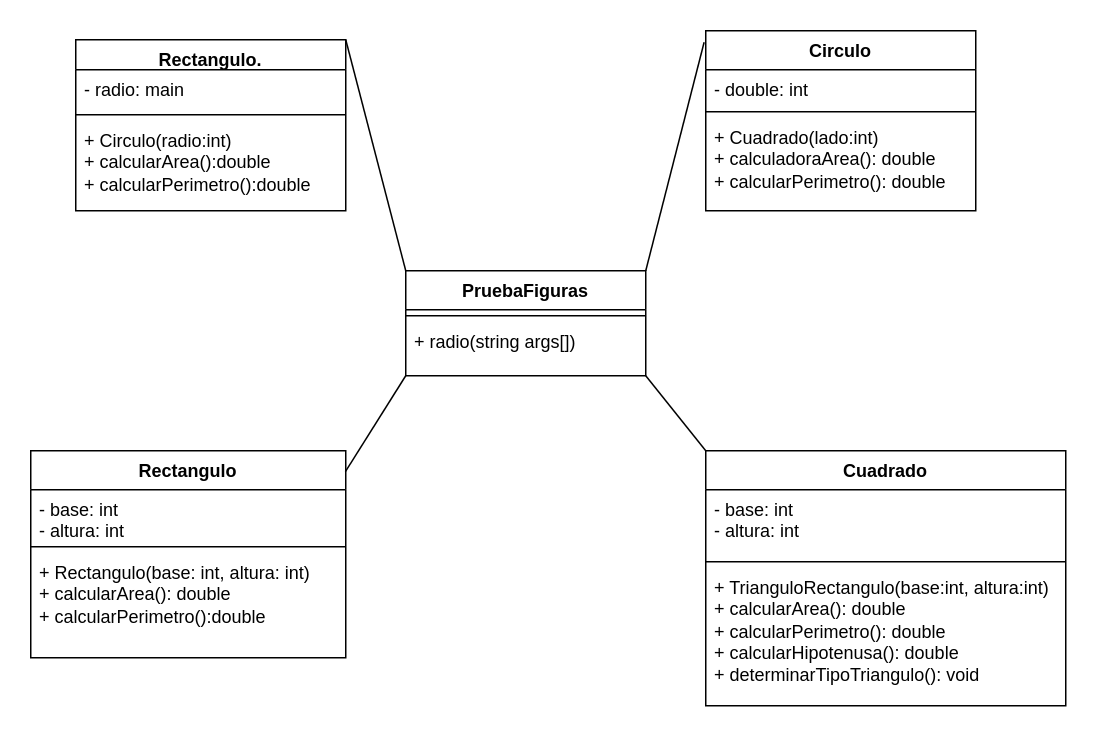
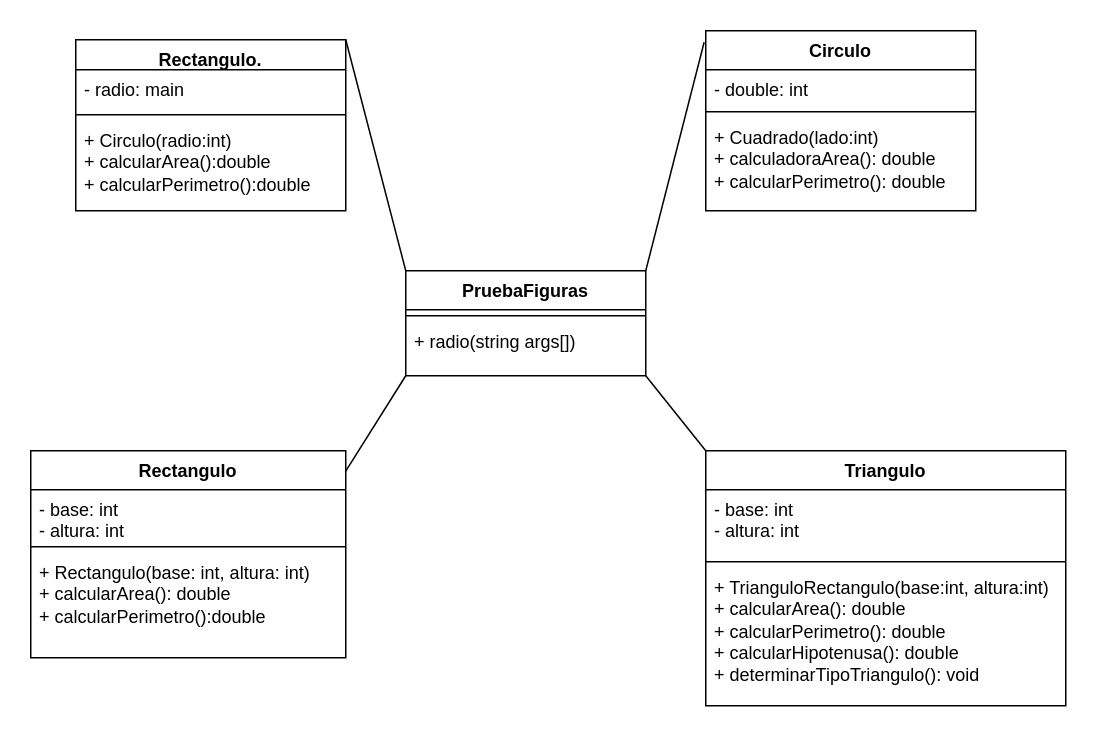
node "Cuadrado": label "Cuadrado" -> "Triangulo"
